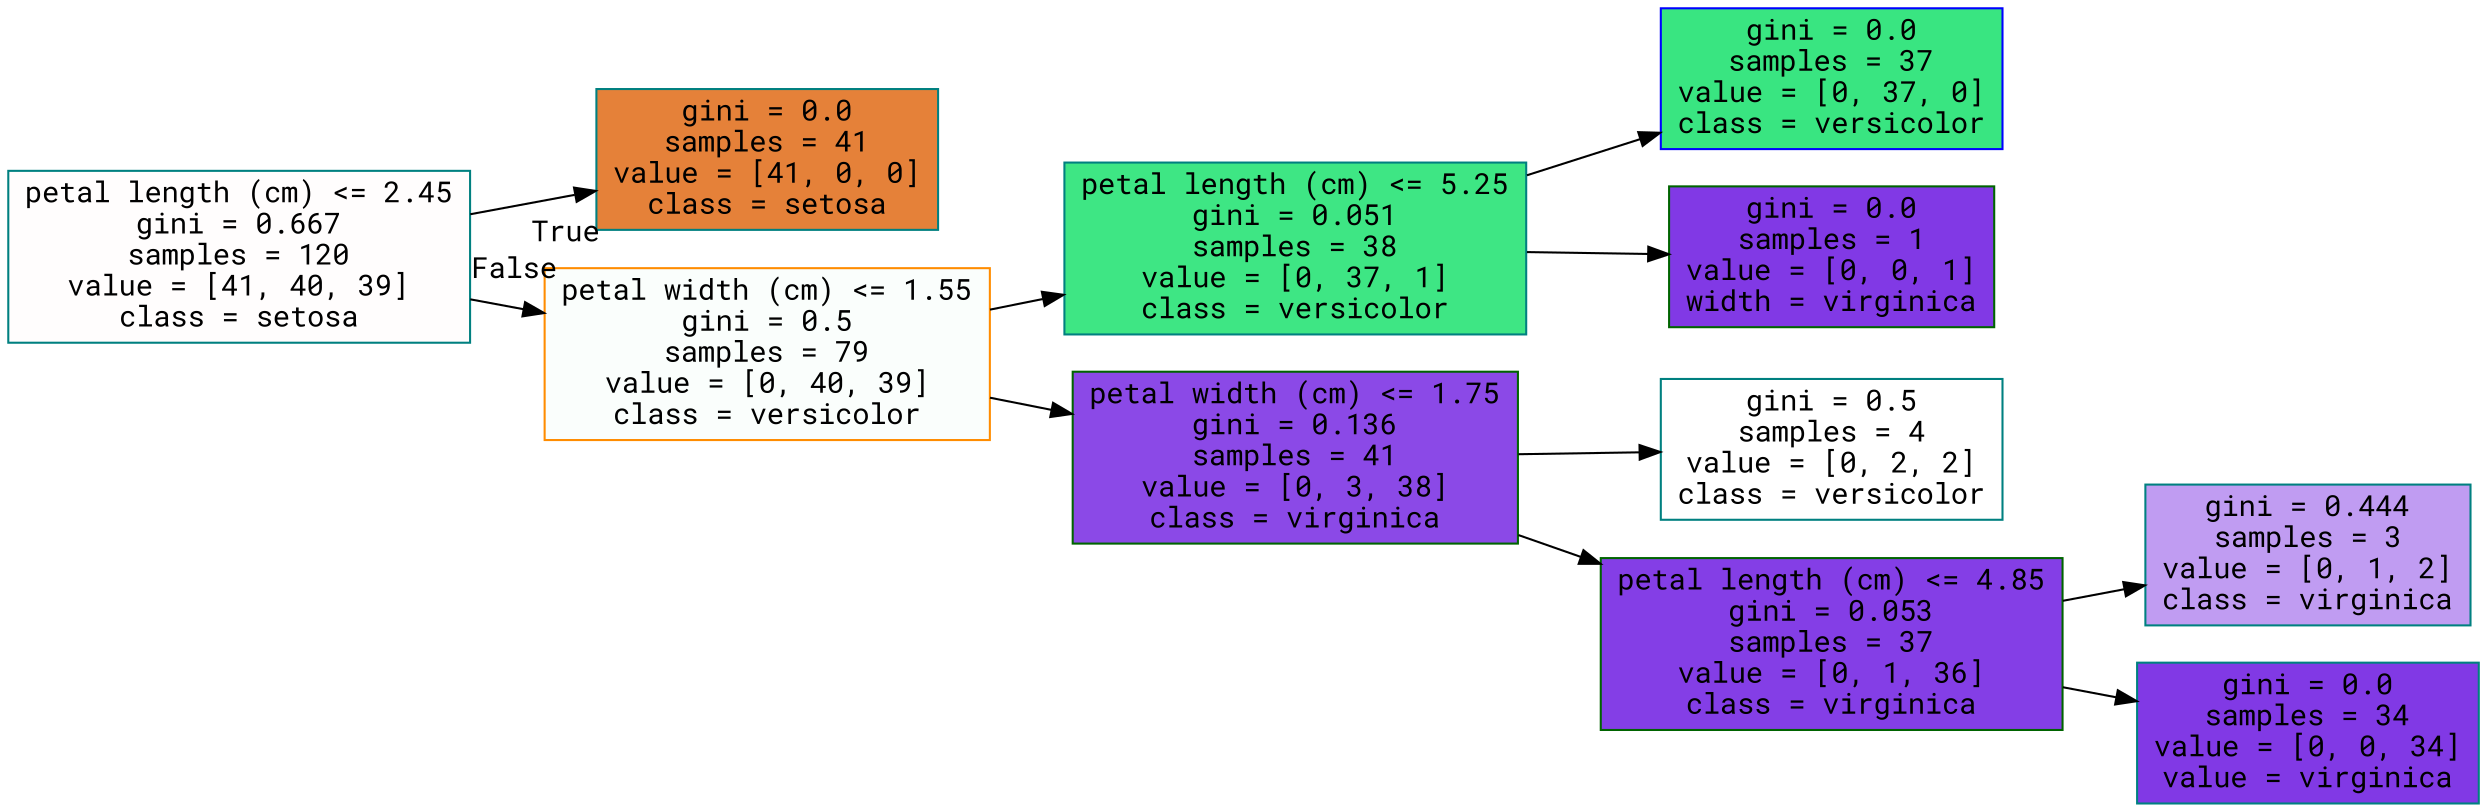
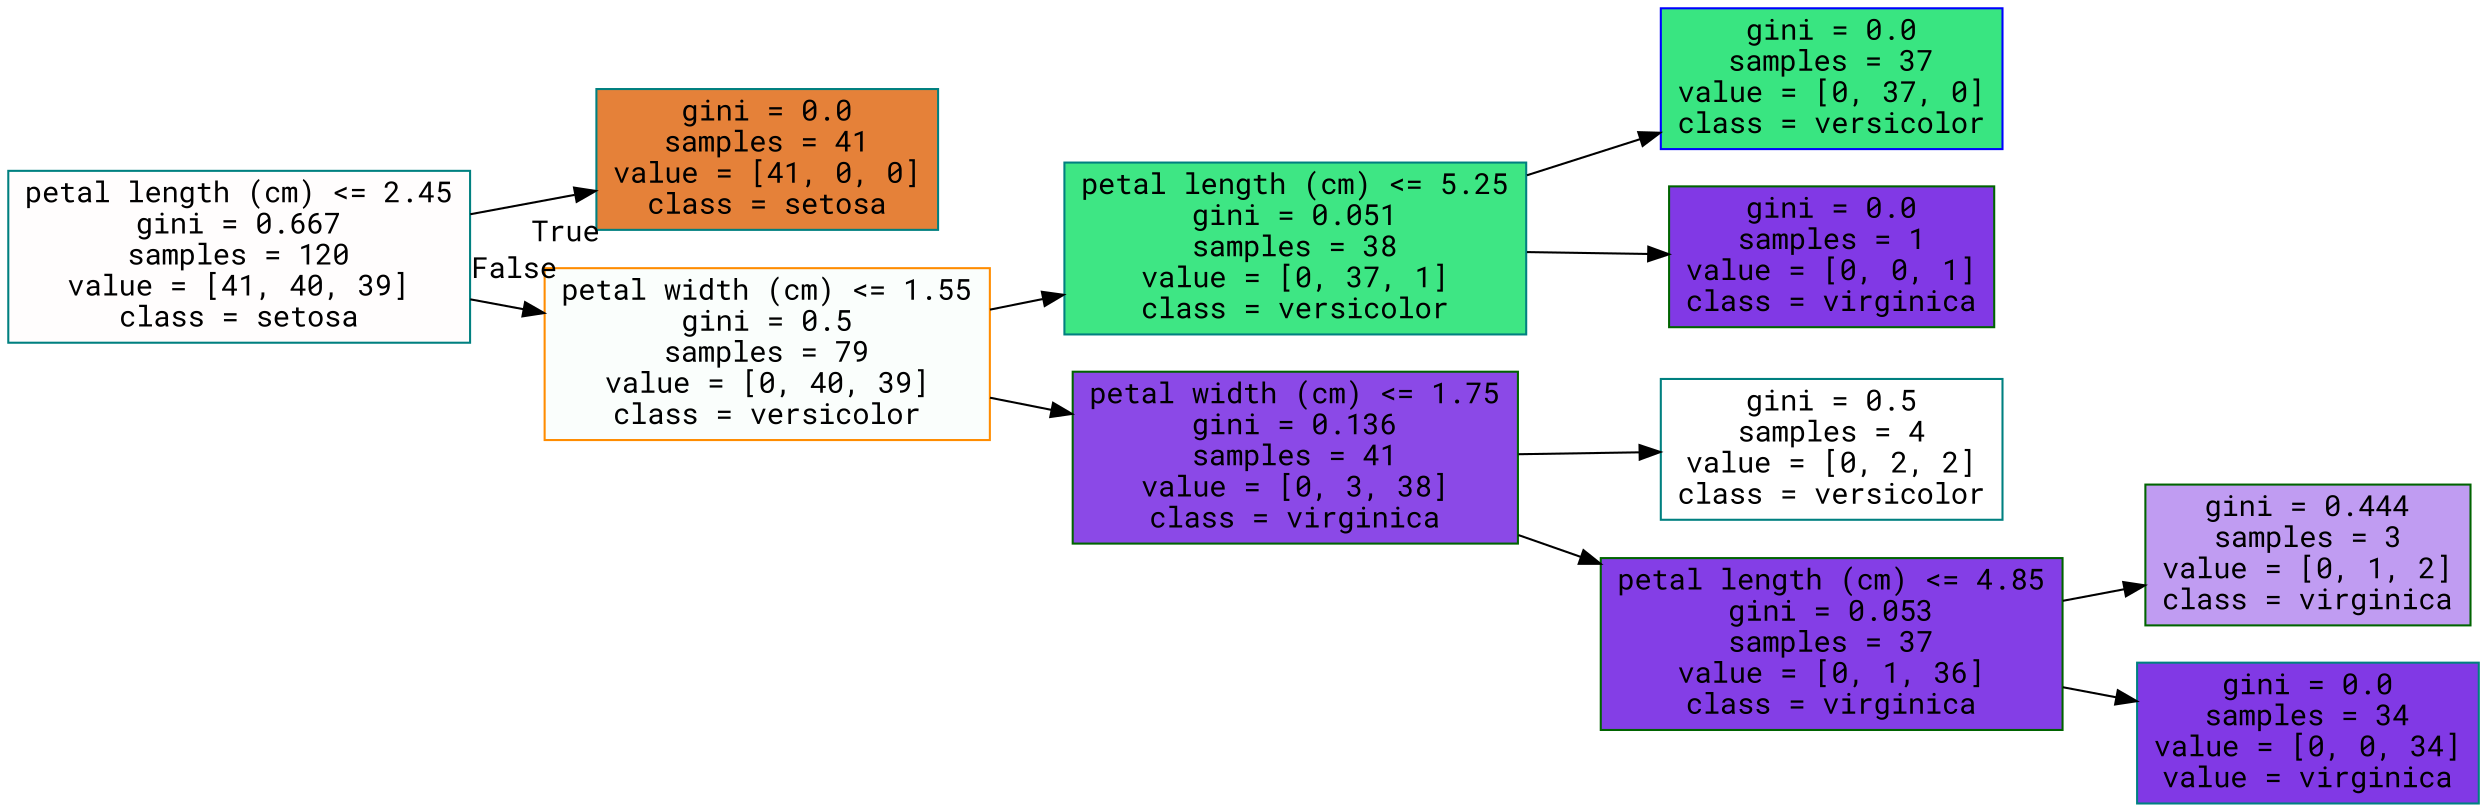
node "gini = 0.0 samples = 1 value = [0, 0, 1] width = virginica": label "gini = 0.0 samples = 1 value = [0, 0, 1] width = virginica" -> "gini = 0.0 samples = 1 value = [0, 0, 1] class = virginica"
node "gini = 0.444 samples = 3 value = [0, 1, 2] class = virginica": color teal -> darkgreen
